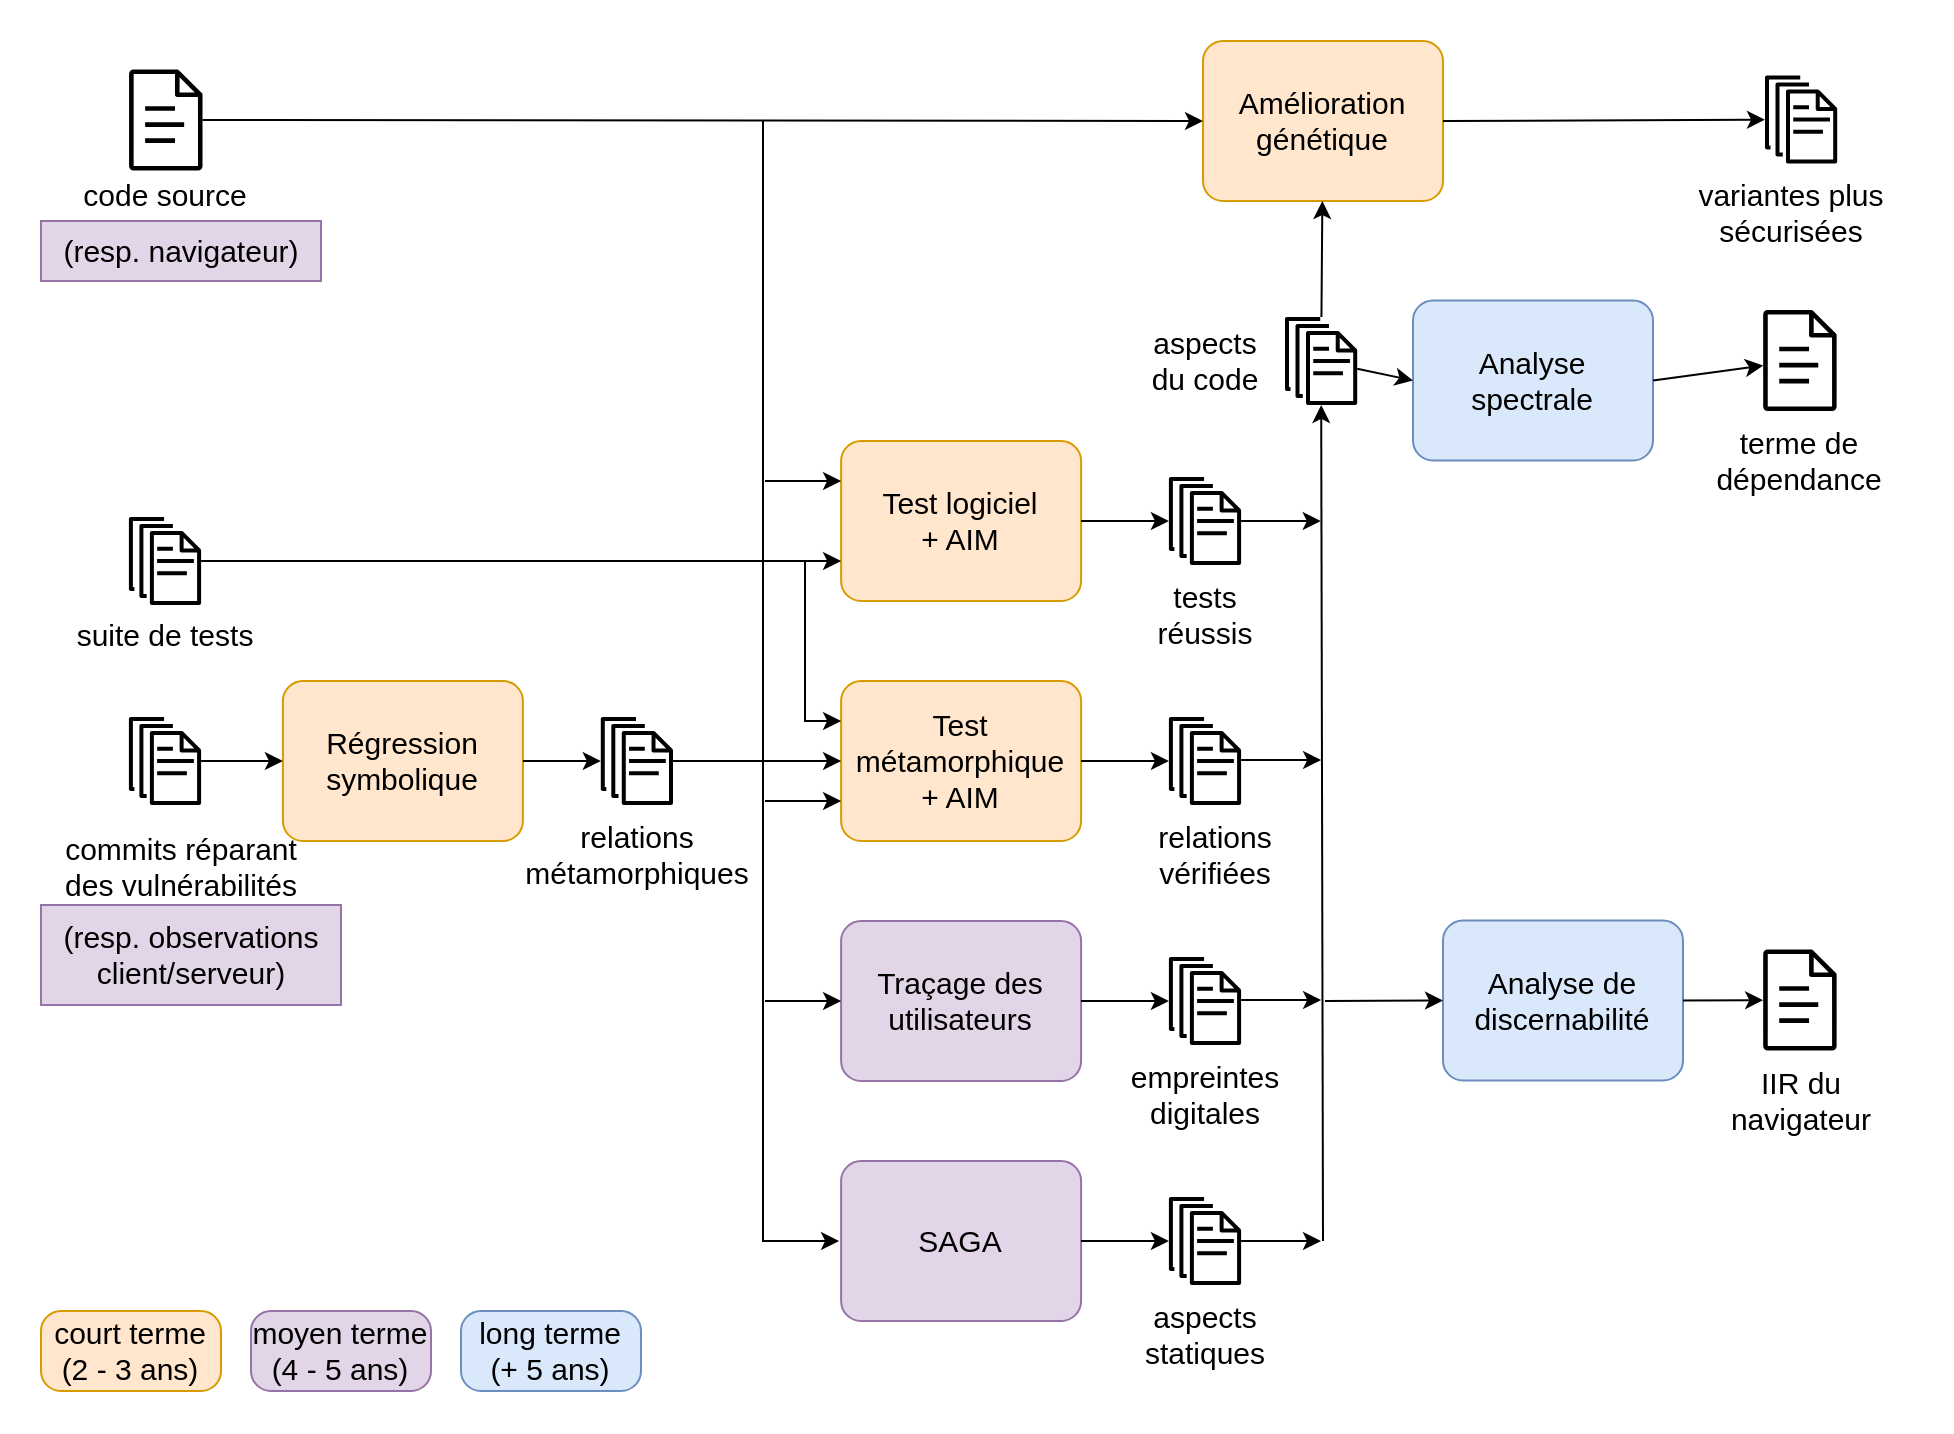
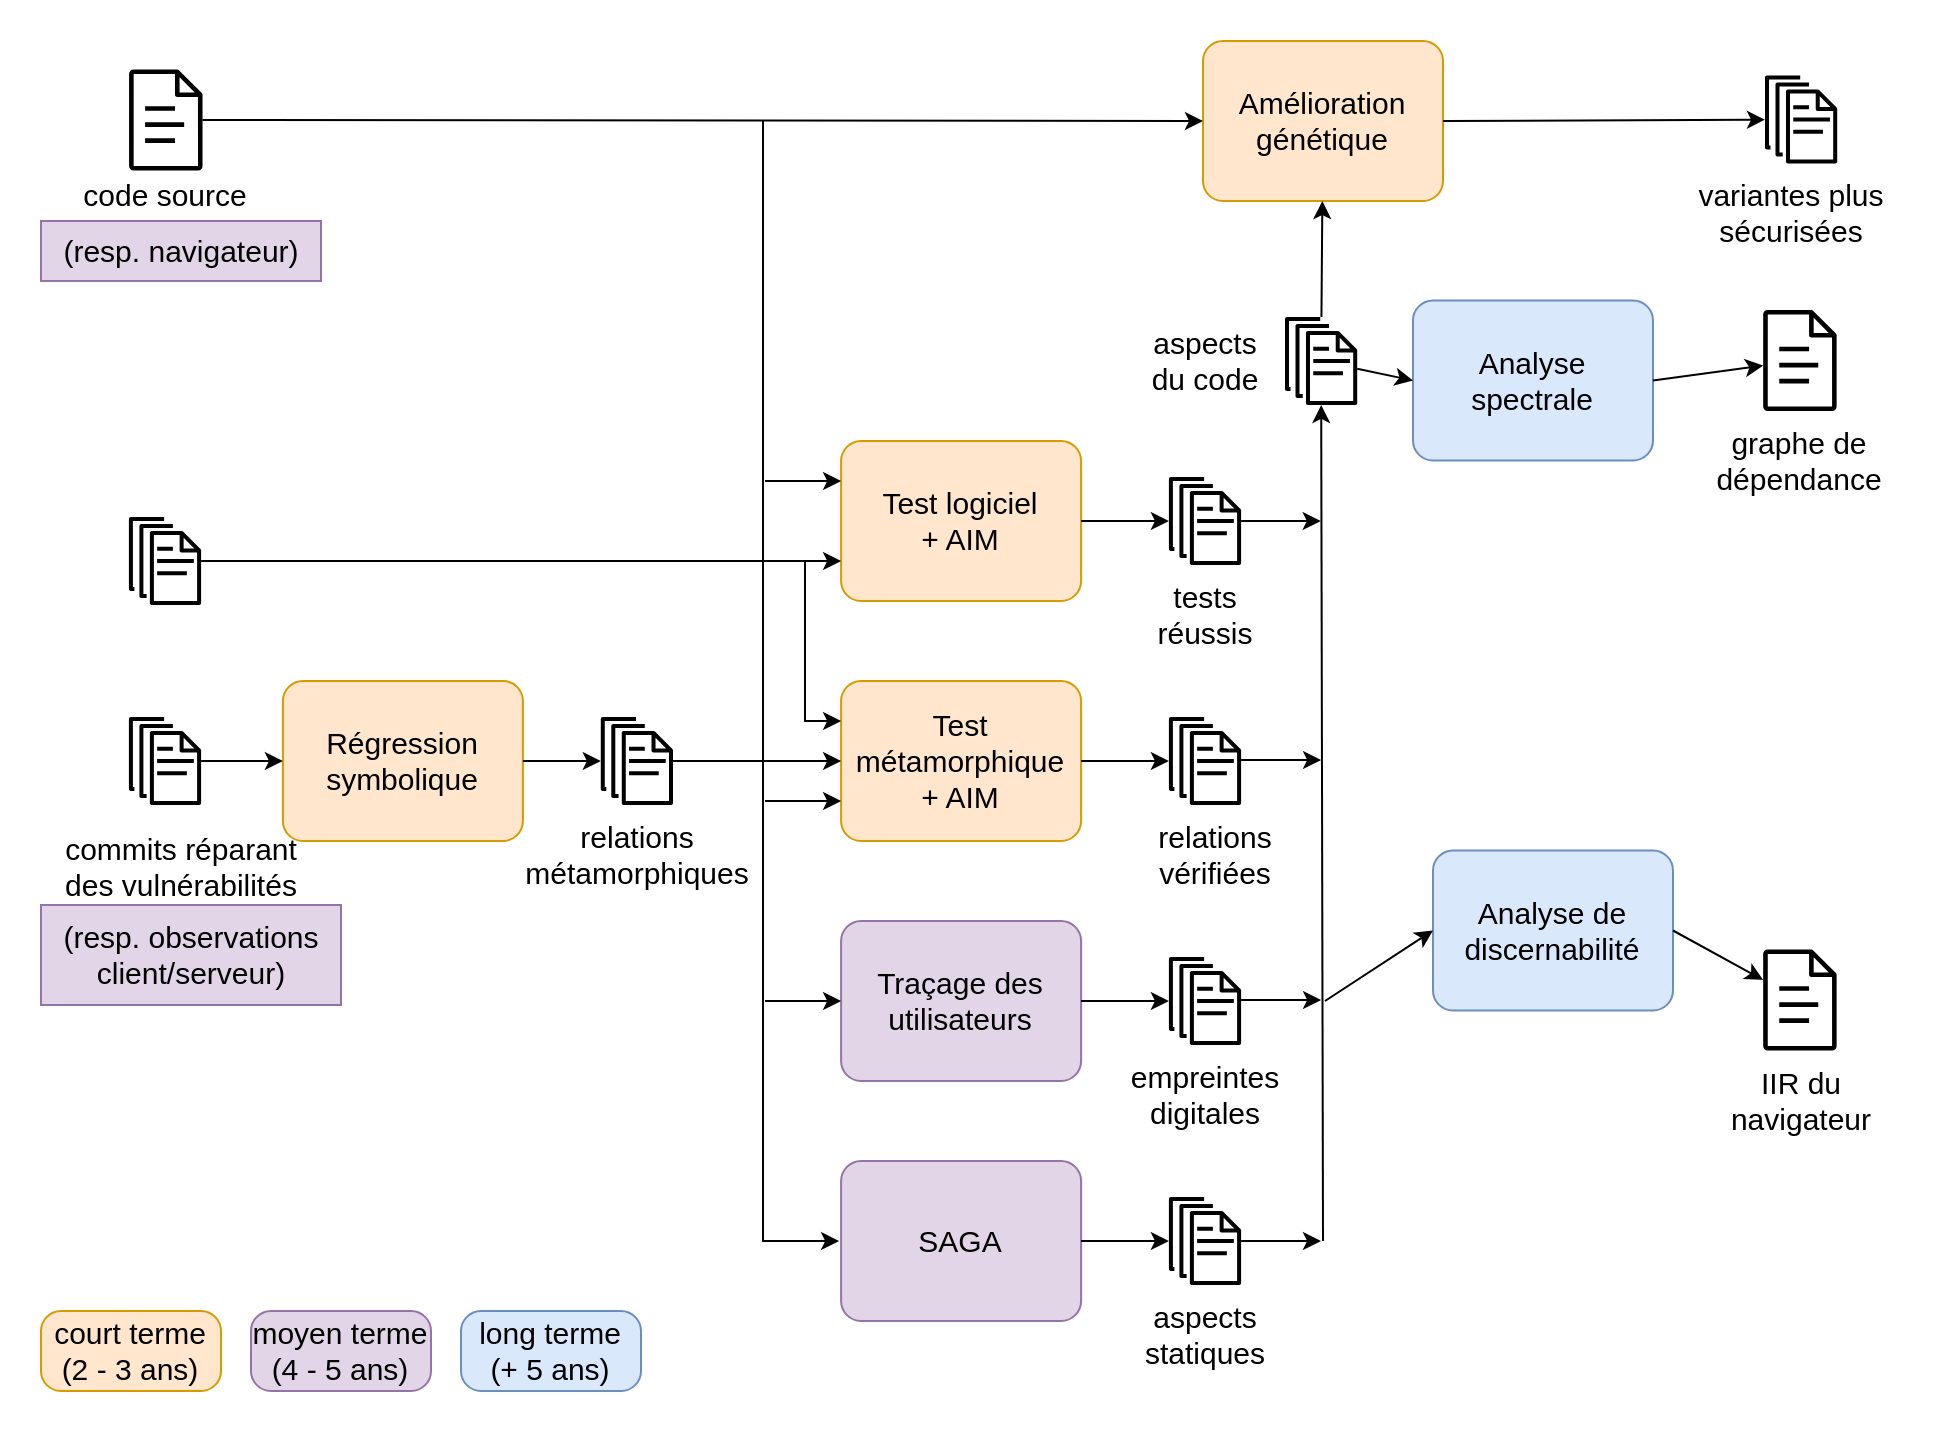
node "terme de dépendance": label "terme de dépendance" -> "graphe de dépendance"
node "suite de tests": removed
node "Analyse de discernabilité": moved (1563, 1001) -> (1553, 931)
